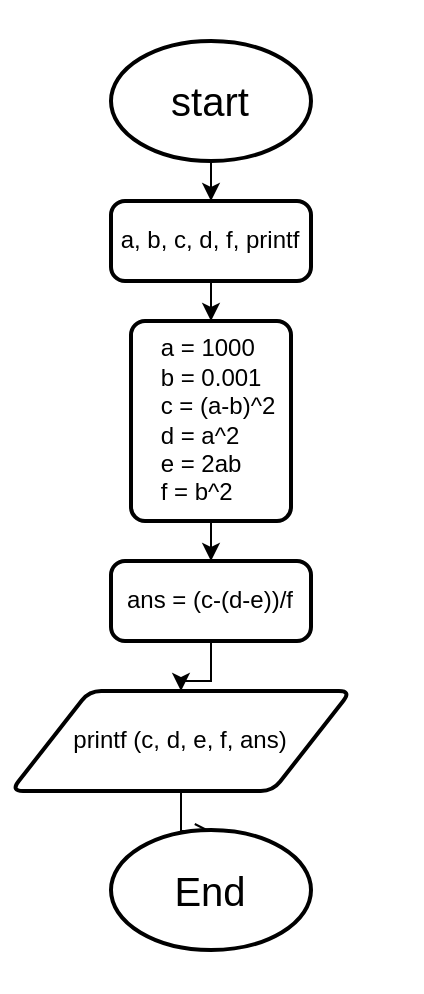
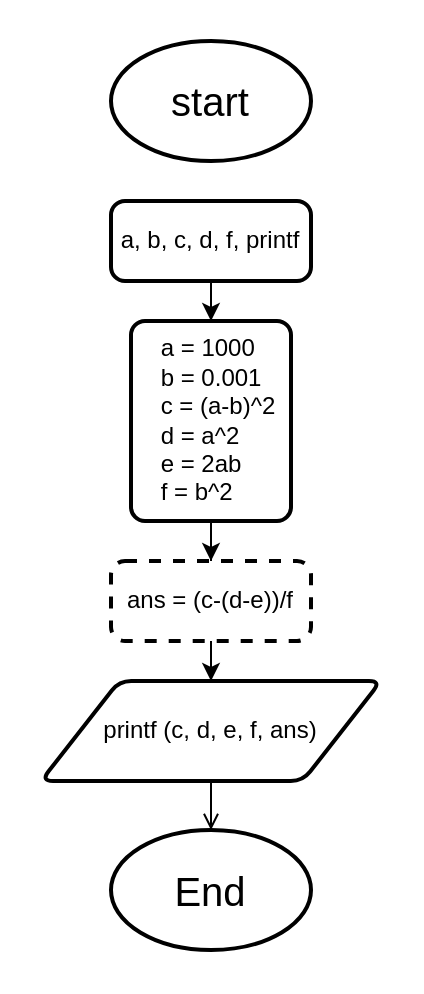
edge "start" -> "a, b, c, d, f, printf": removed
node "ans = (c-(d-e))/f": style solid -> dashed
node "printf (c, d, e, f, ans)": moved (181, 741) -> (211, 731)
